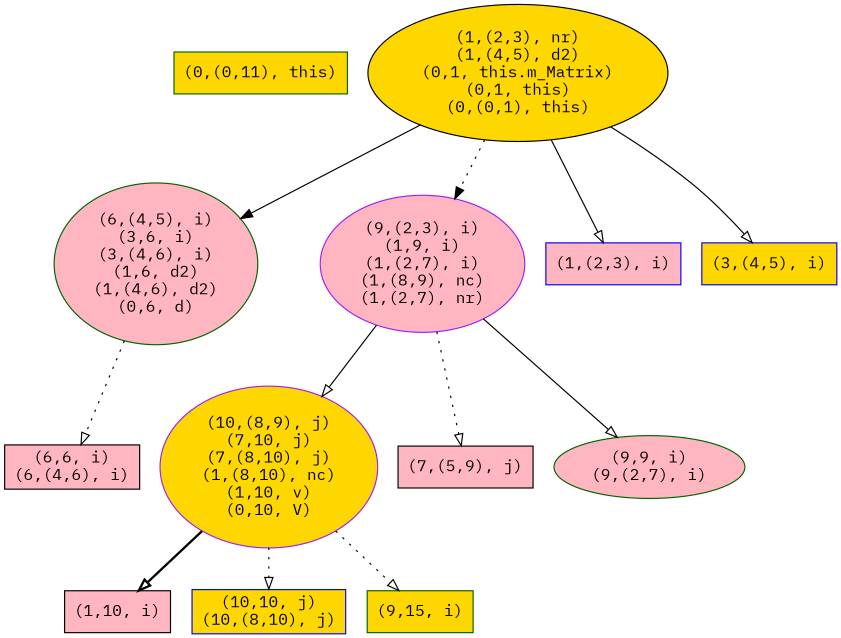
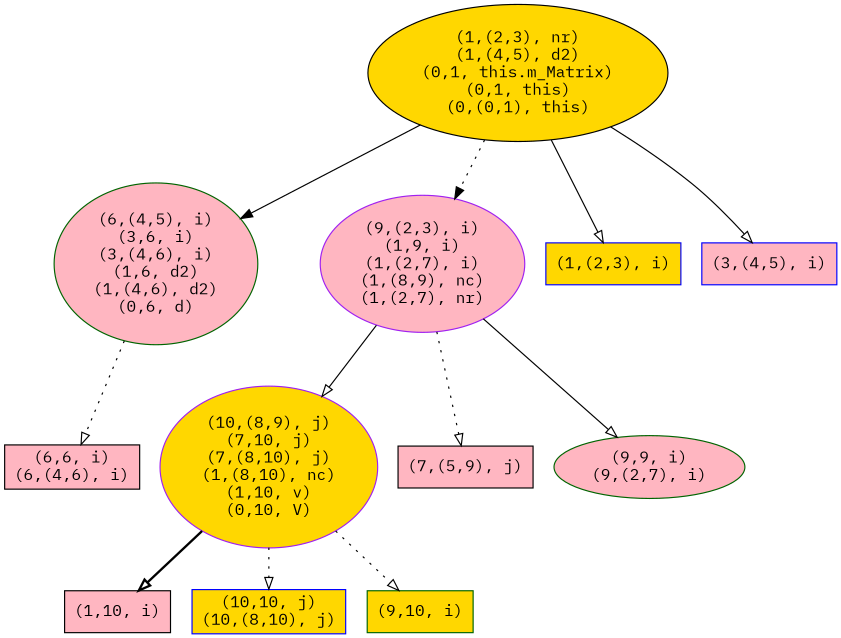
node "(0,(0,11), this)": removed
node "(1,(2,3), i)": fillcolor lightpink -> gold
node "(3,(4,5), i)": fillcolor gold -> lightpink
node "(9,15, i)": label "(9,15, i)" -> "(9,10, i)"
